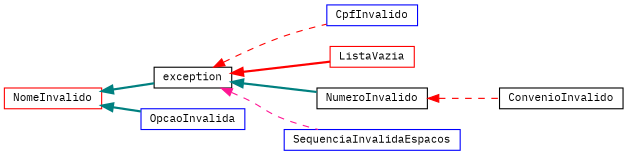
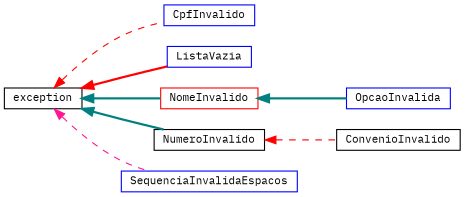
node "ListaVazia": color red -> blue
edge "exception" -> "NomeInvalido": reversed
